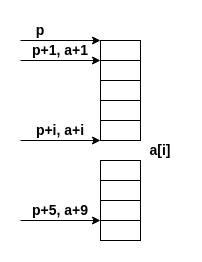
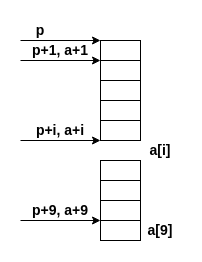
node "p+5, a+9": label "p+5, a+9" -> "p+9, a+9"
node "a[9]": added
